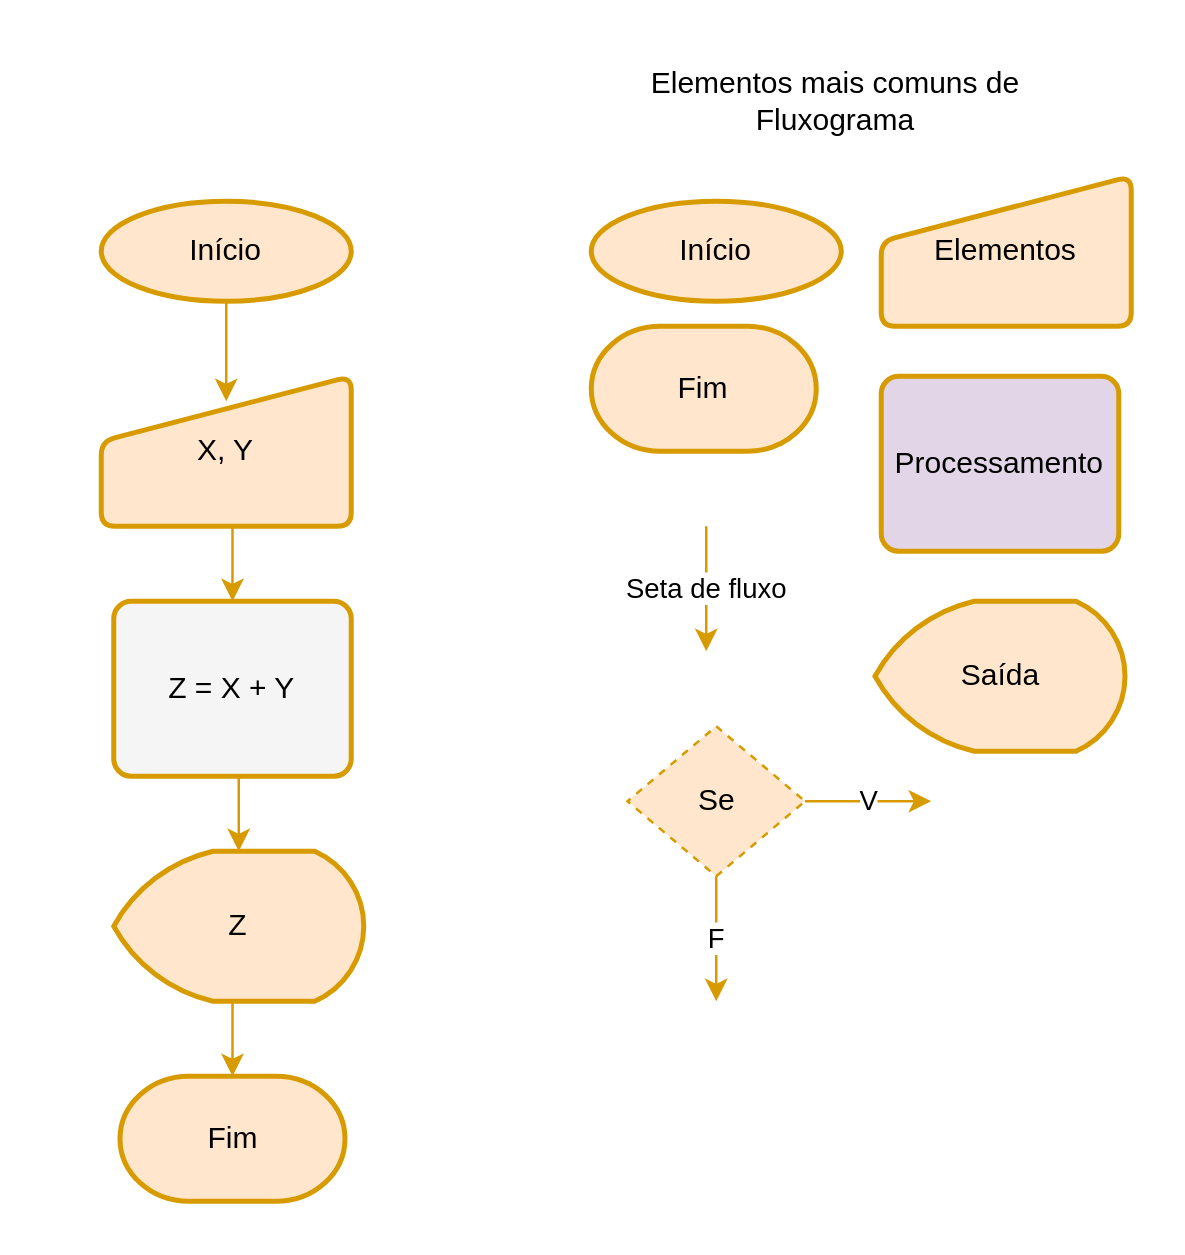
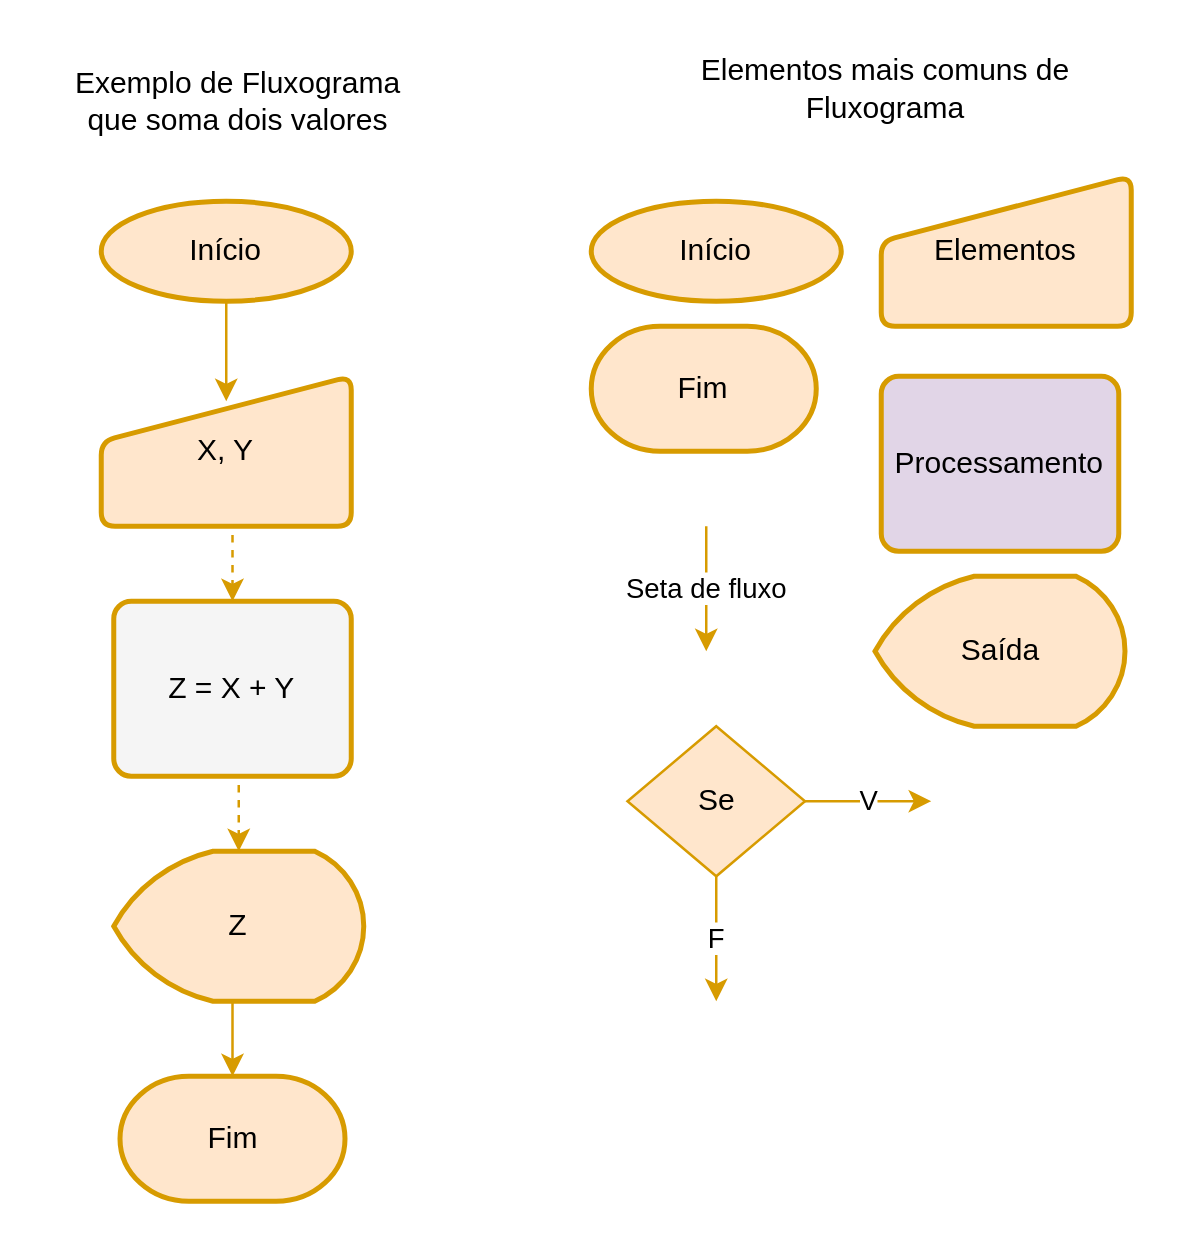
node "Exemplo de Fluxograma que soma dois valores": added
node "Elementos mais comuns de Fluxograma": moved (836, 101) -> (886, 89)
edge "X, Y" -> "Z = X + Y": style solid -> dashed
node "Saída": moved (1000, 676) -> (1000, 651)
node "Se": style dashed -> solid
edge "Z = X + Y" -> "Z": style solid -> dashed
